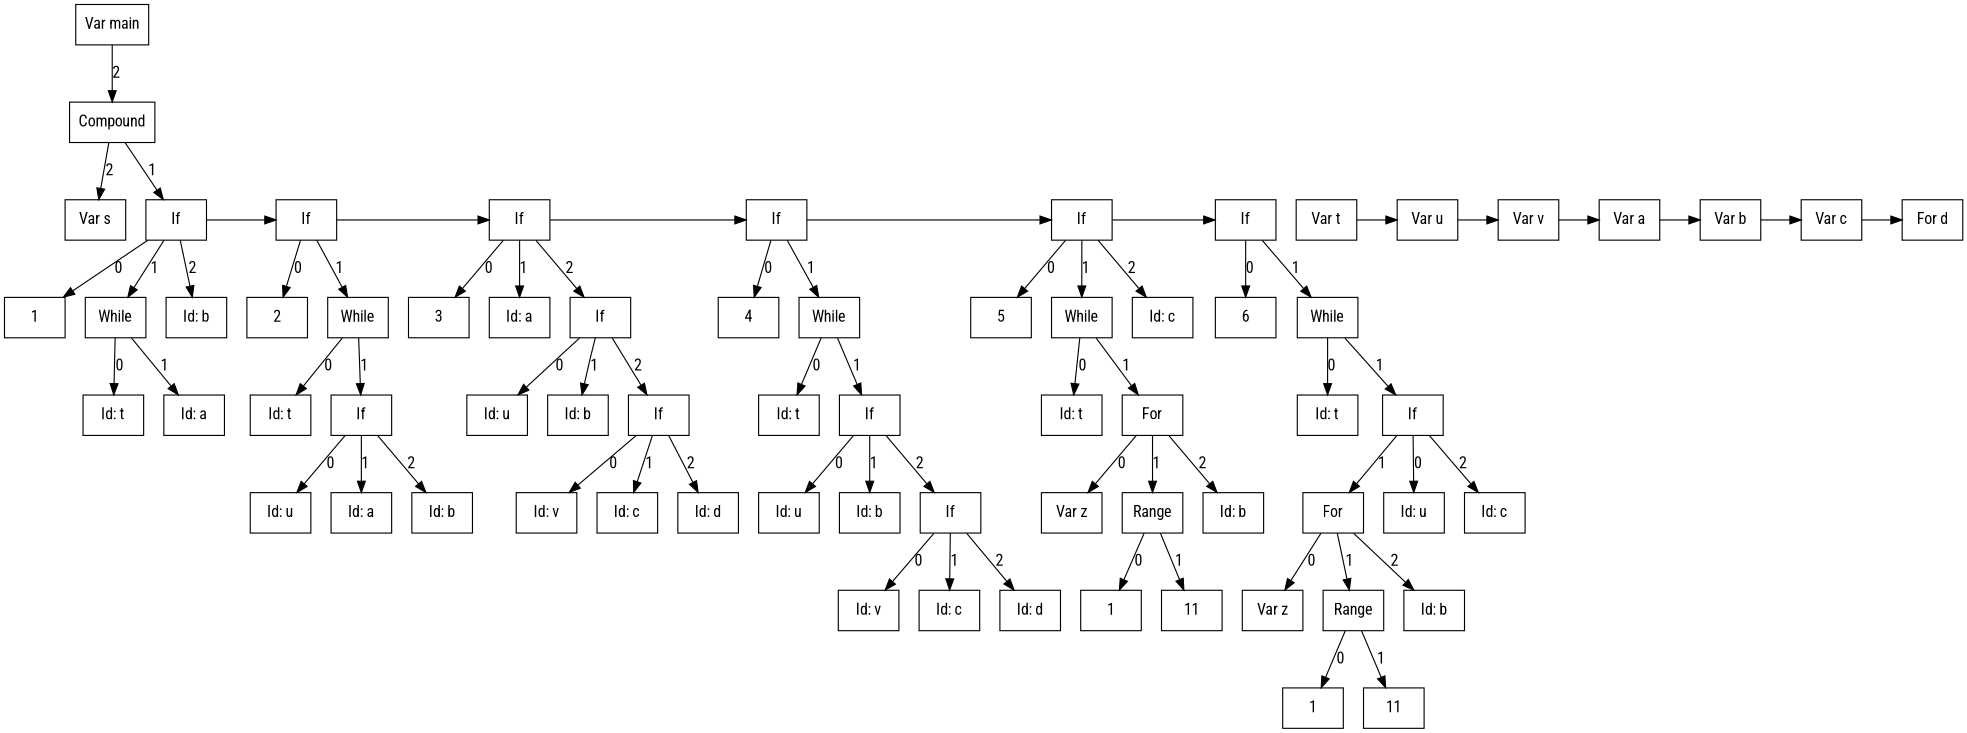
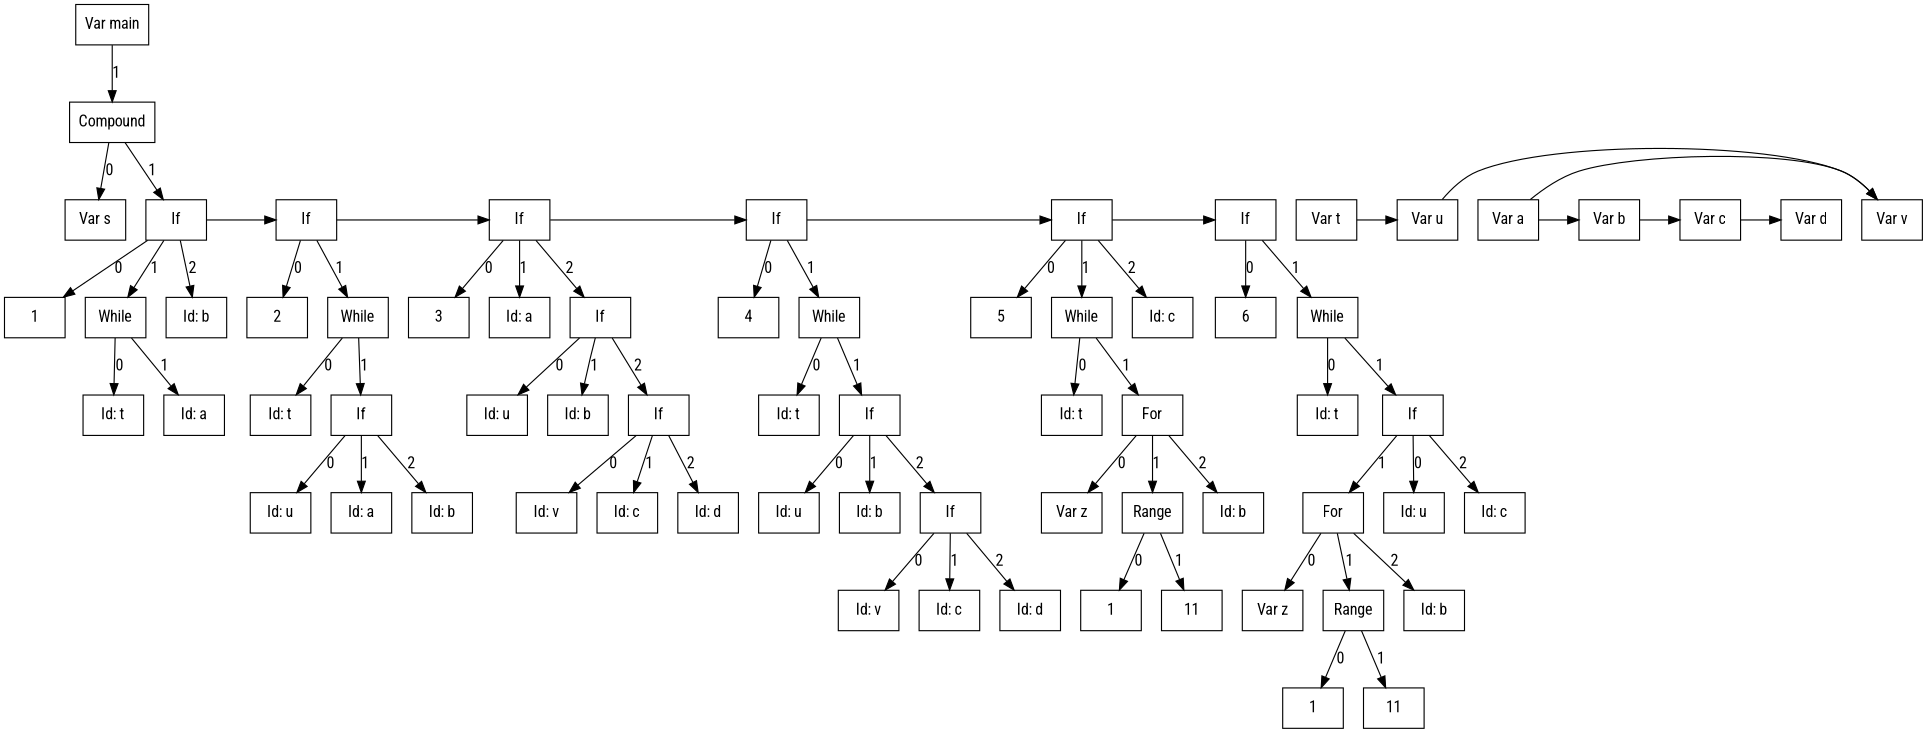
edge "Var main" -> "Compound": label "2" -> "1"
edge "Compound" -> "Var s": label "2" -> "0"
edge "Var v" -> "Var a": reversed
node "For d": label "For d" -> "Var d"
